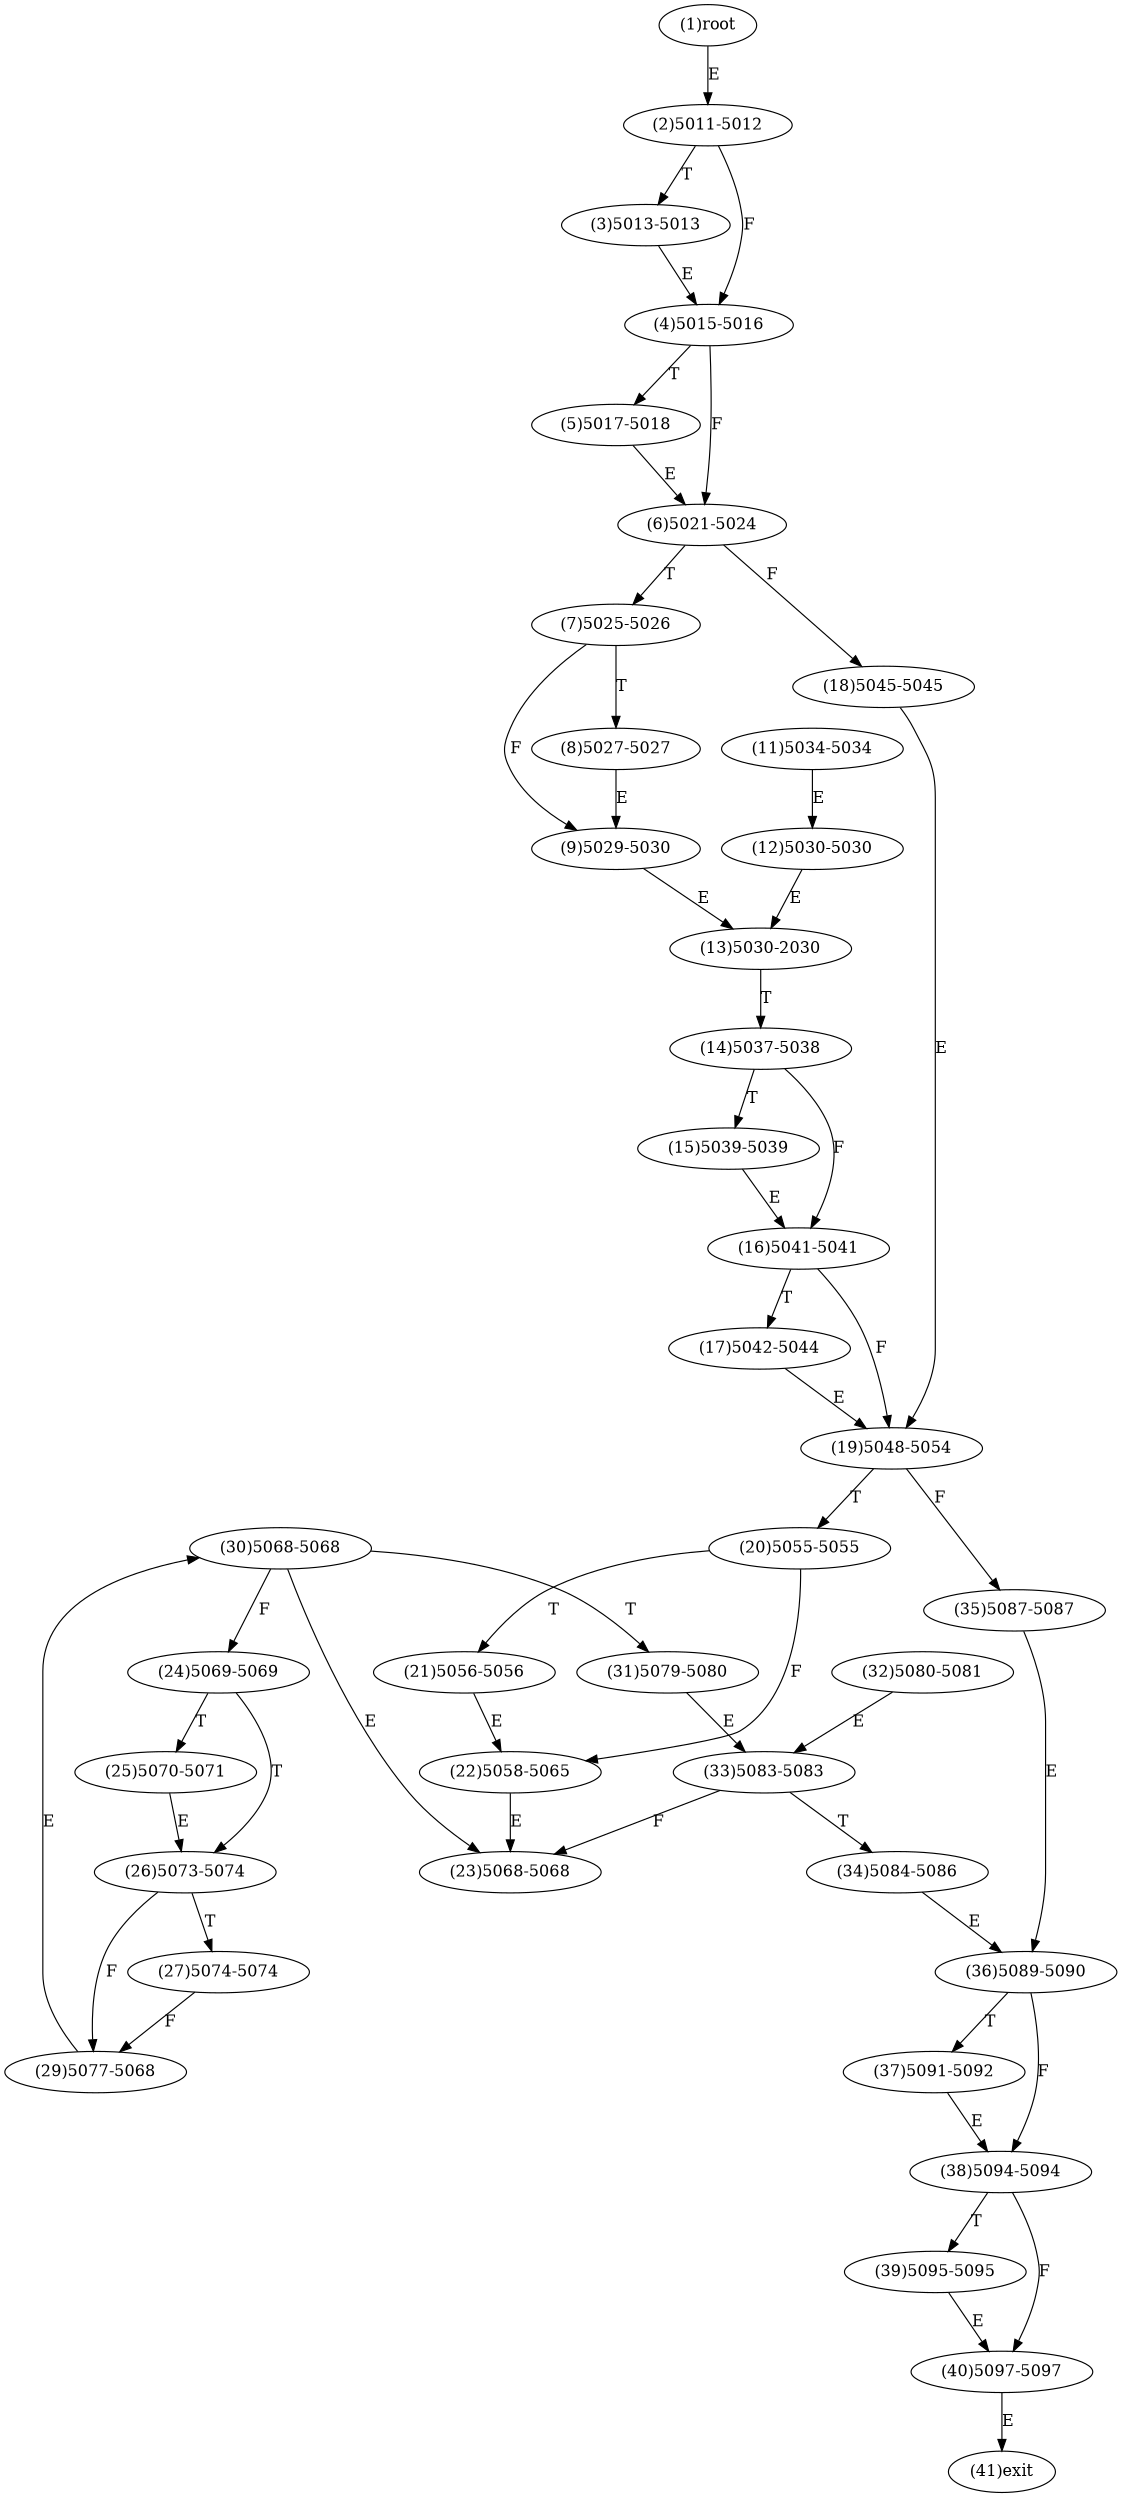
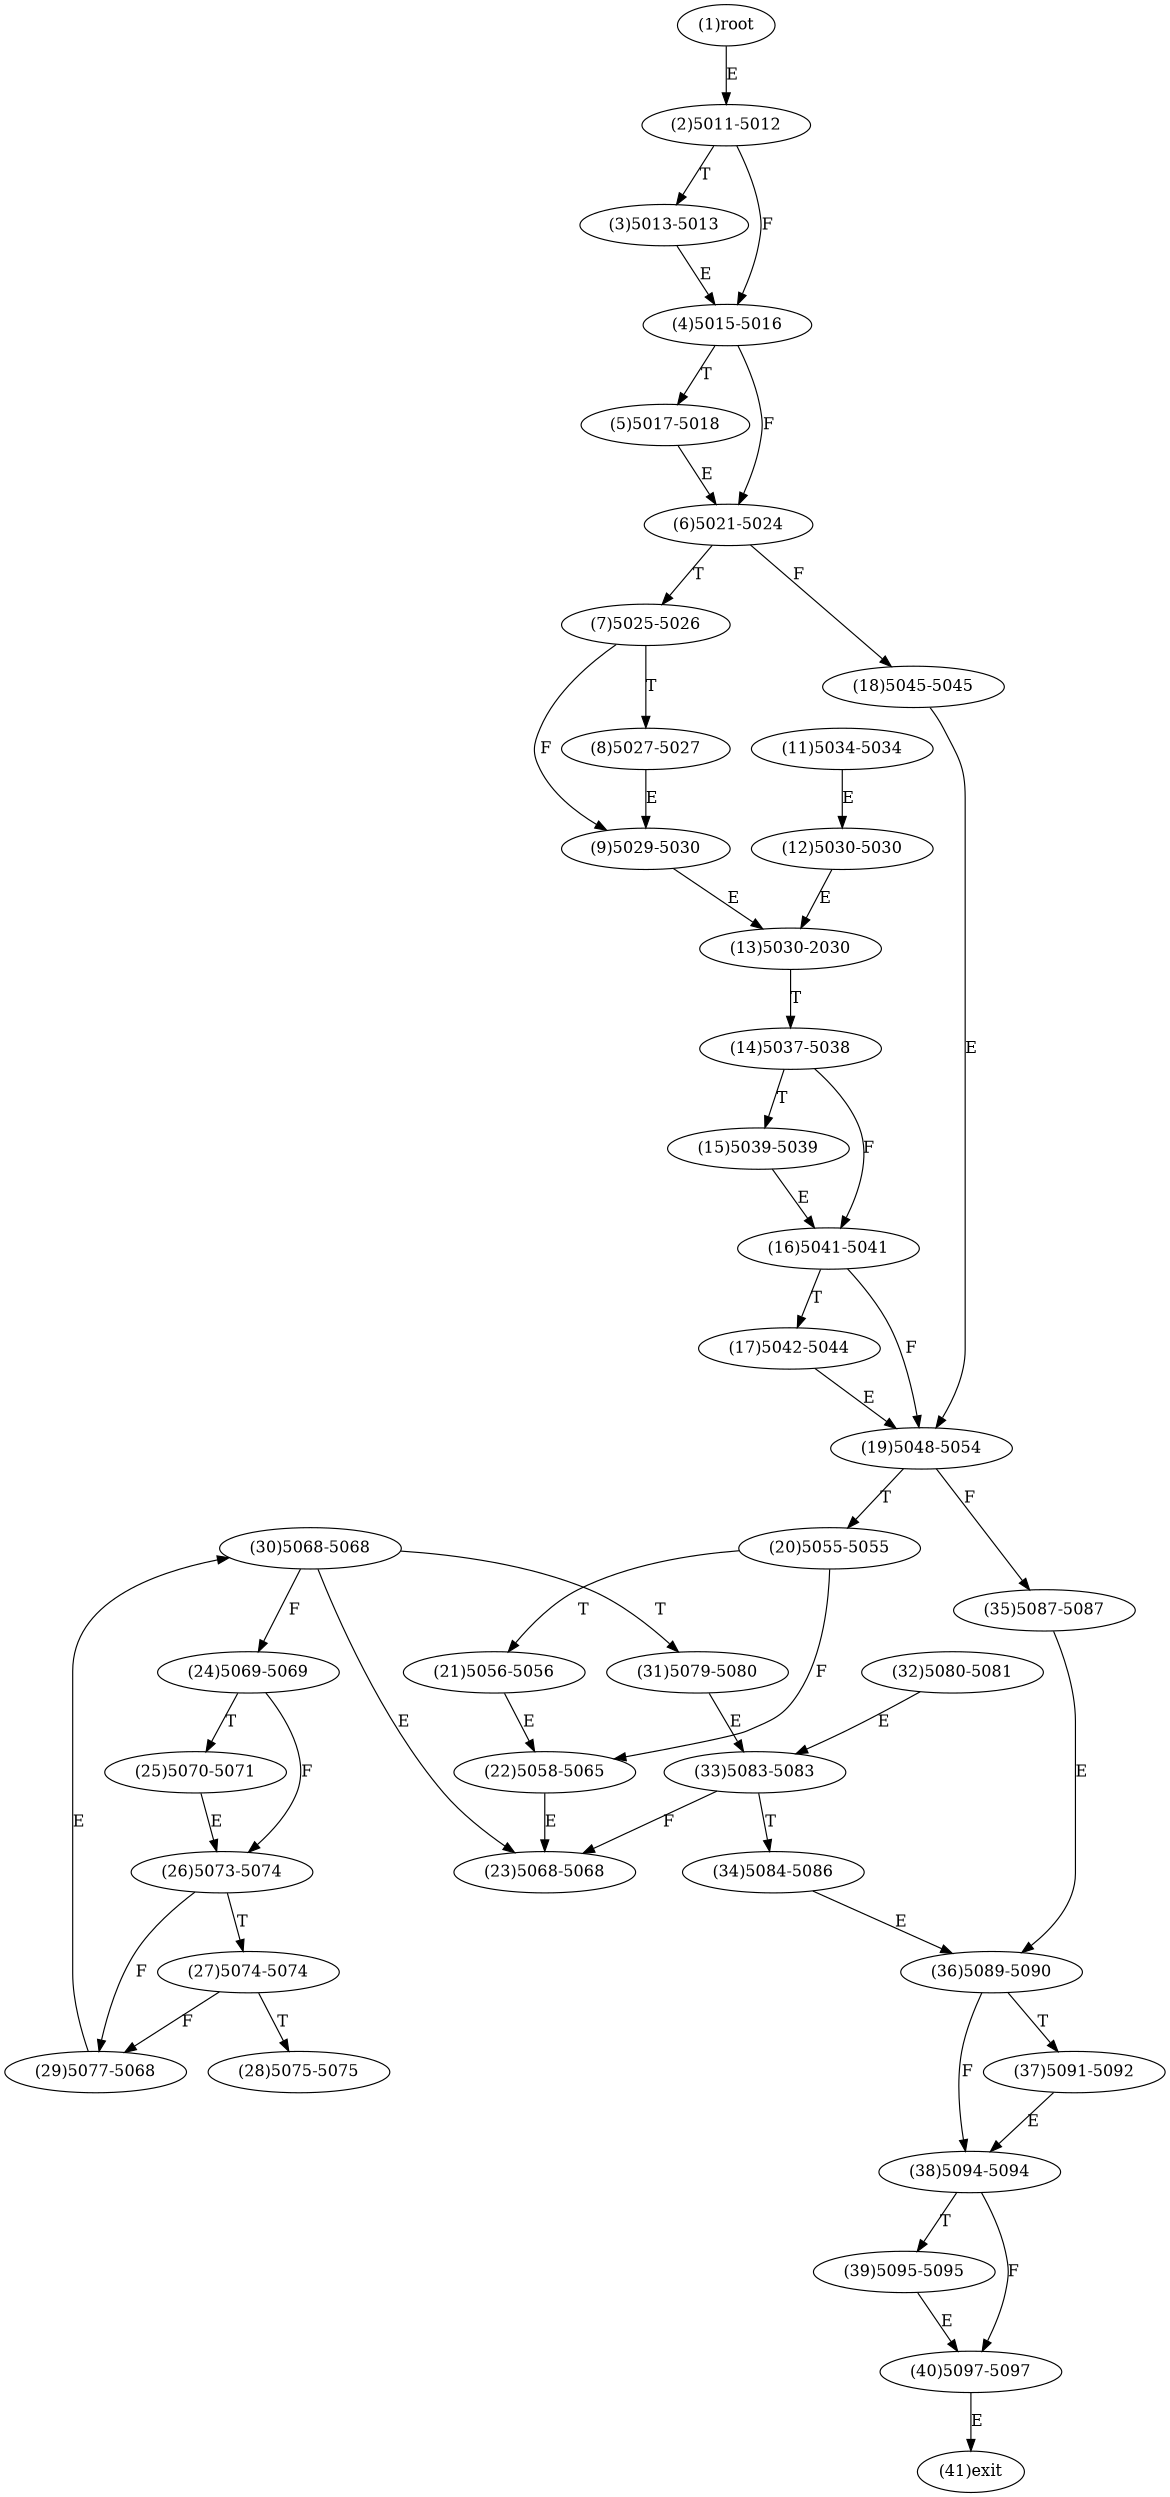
edge "(24)5069-5069" -> "(26)5073-5074": label "T" -> "F"
node "(28)5075-5075": added
